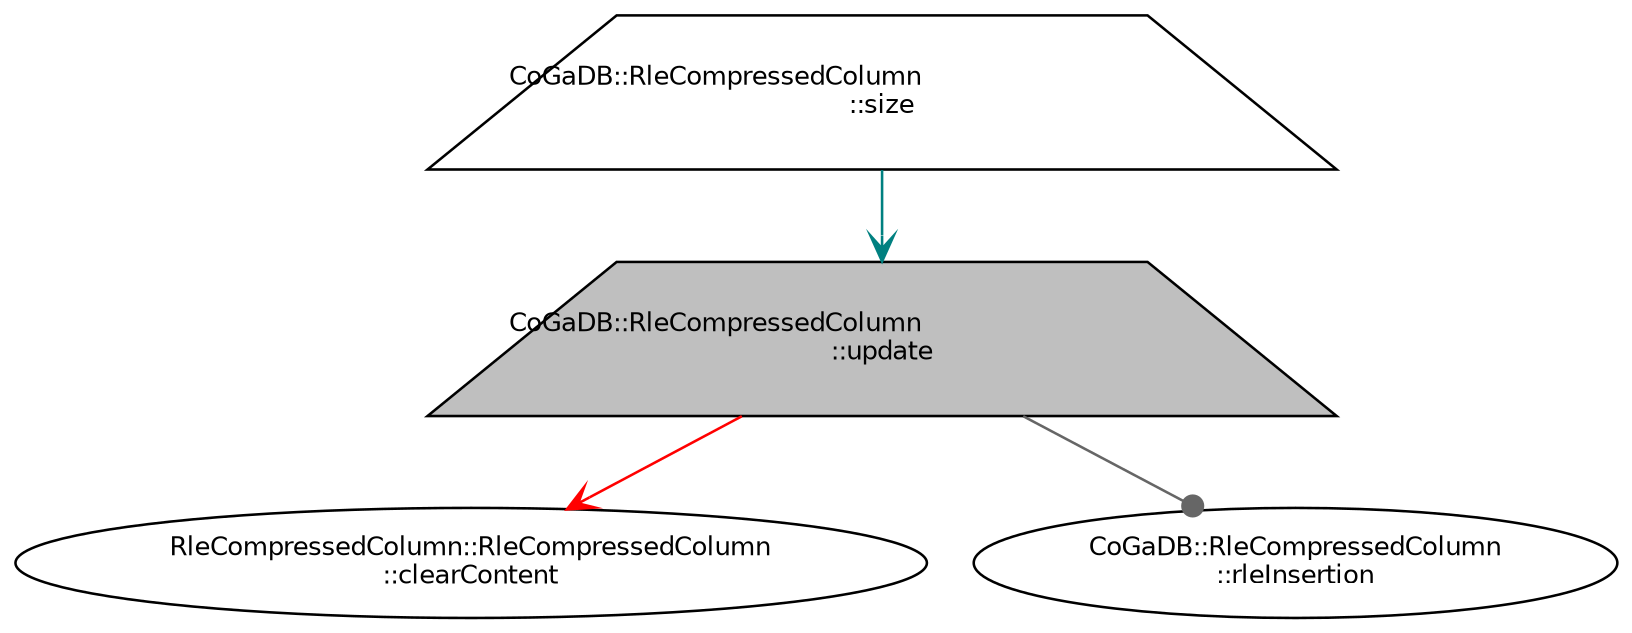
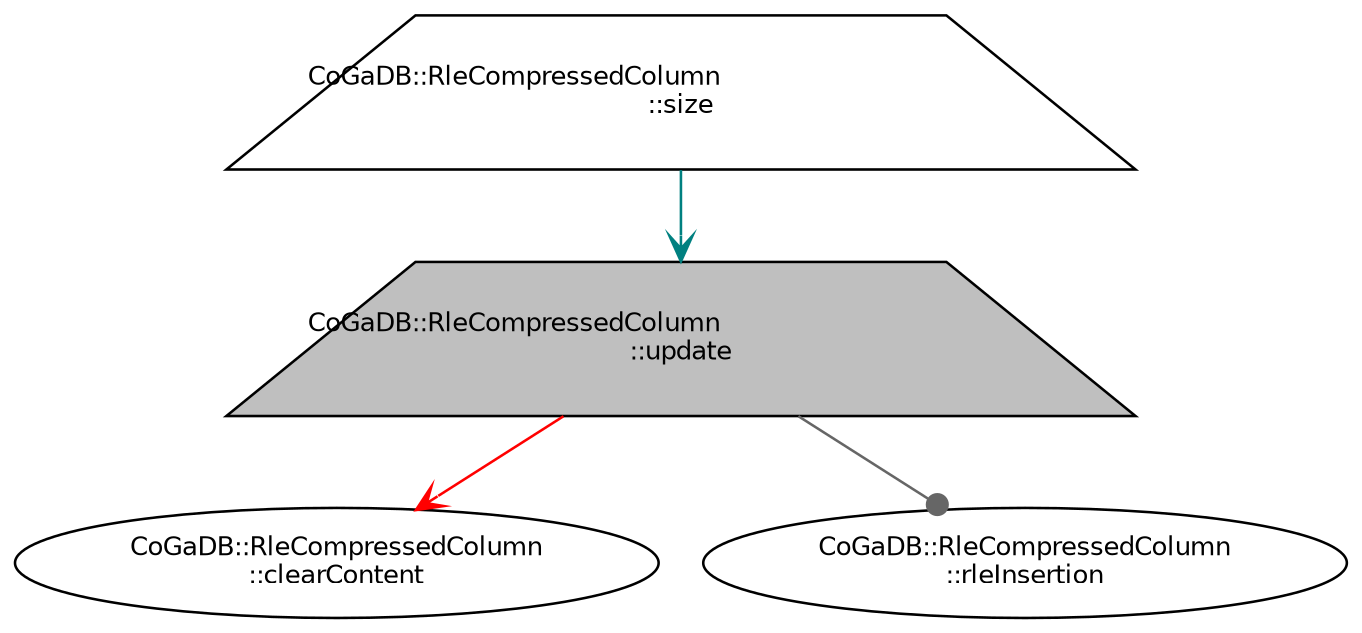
node "RleCompressedColumn::RleCompressedColumn ::clearContent": label "RleCompressedColumn::RleCompressedColumn ::clearContent" -> "CoGaDB::RleCompressedColumn ::clearContent"
